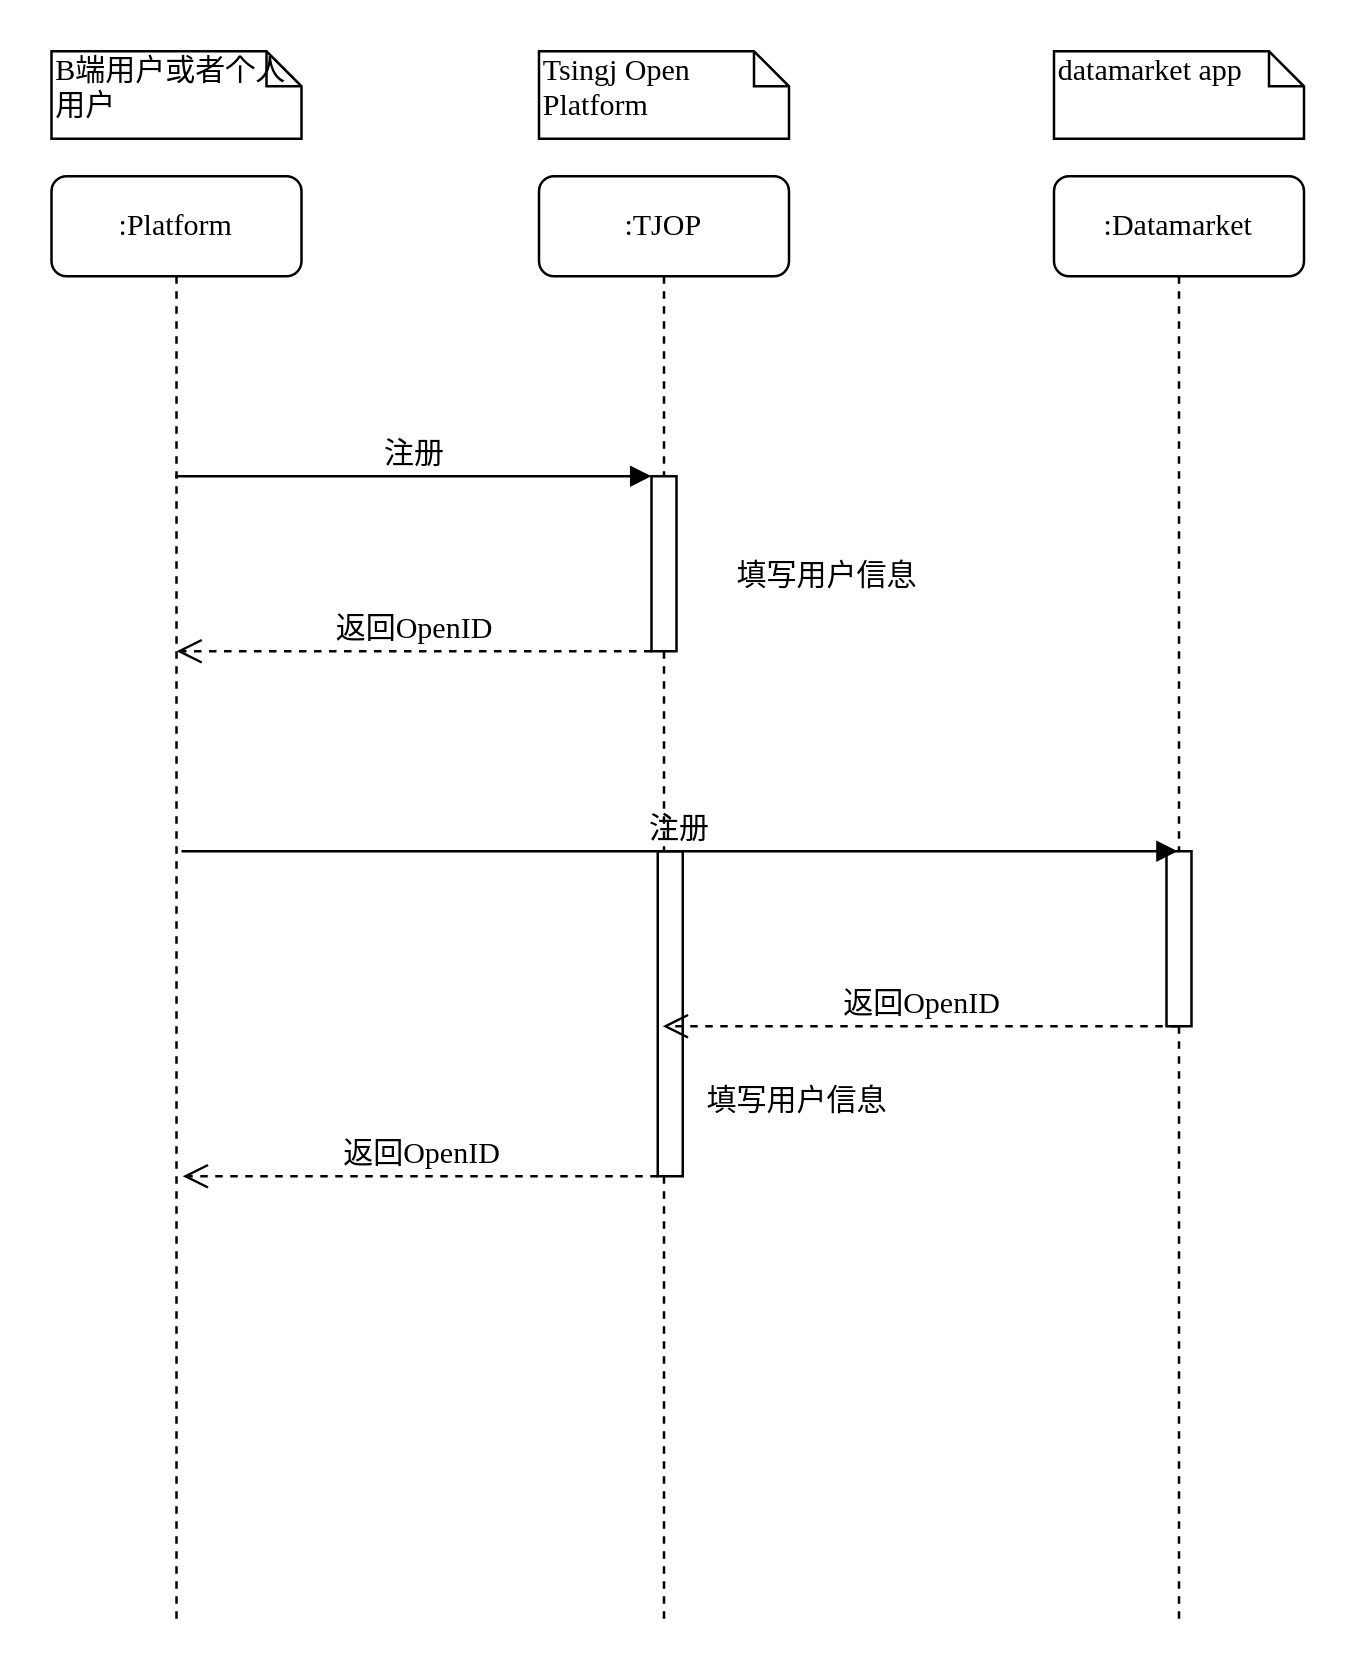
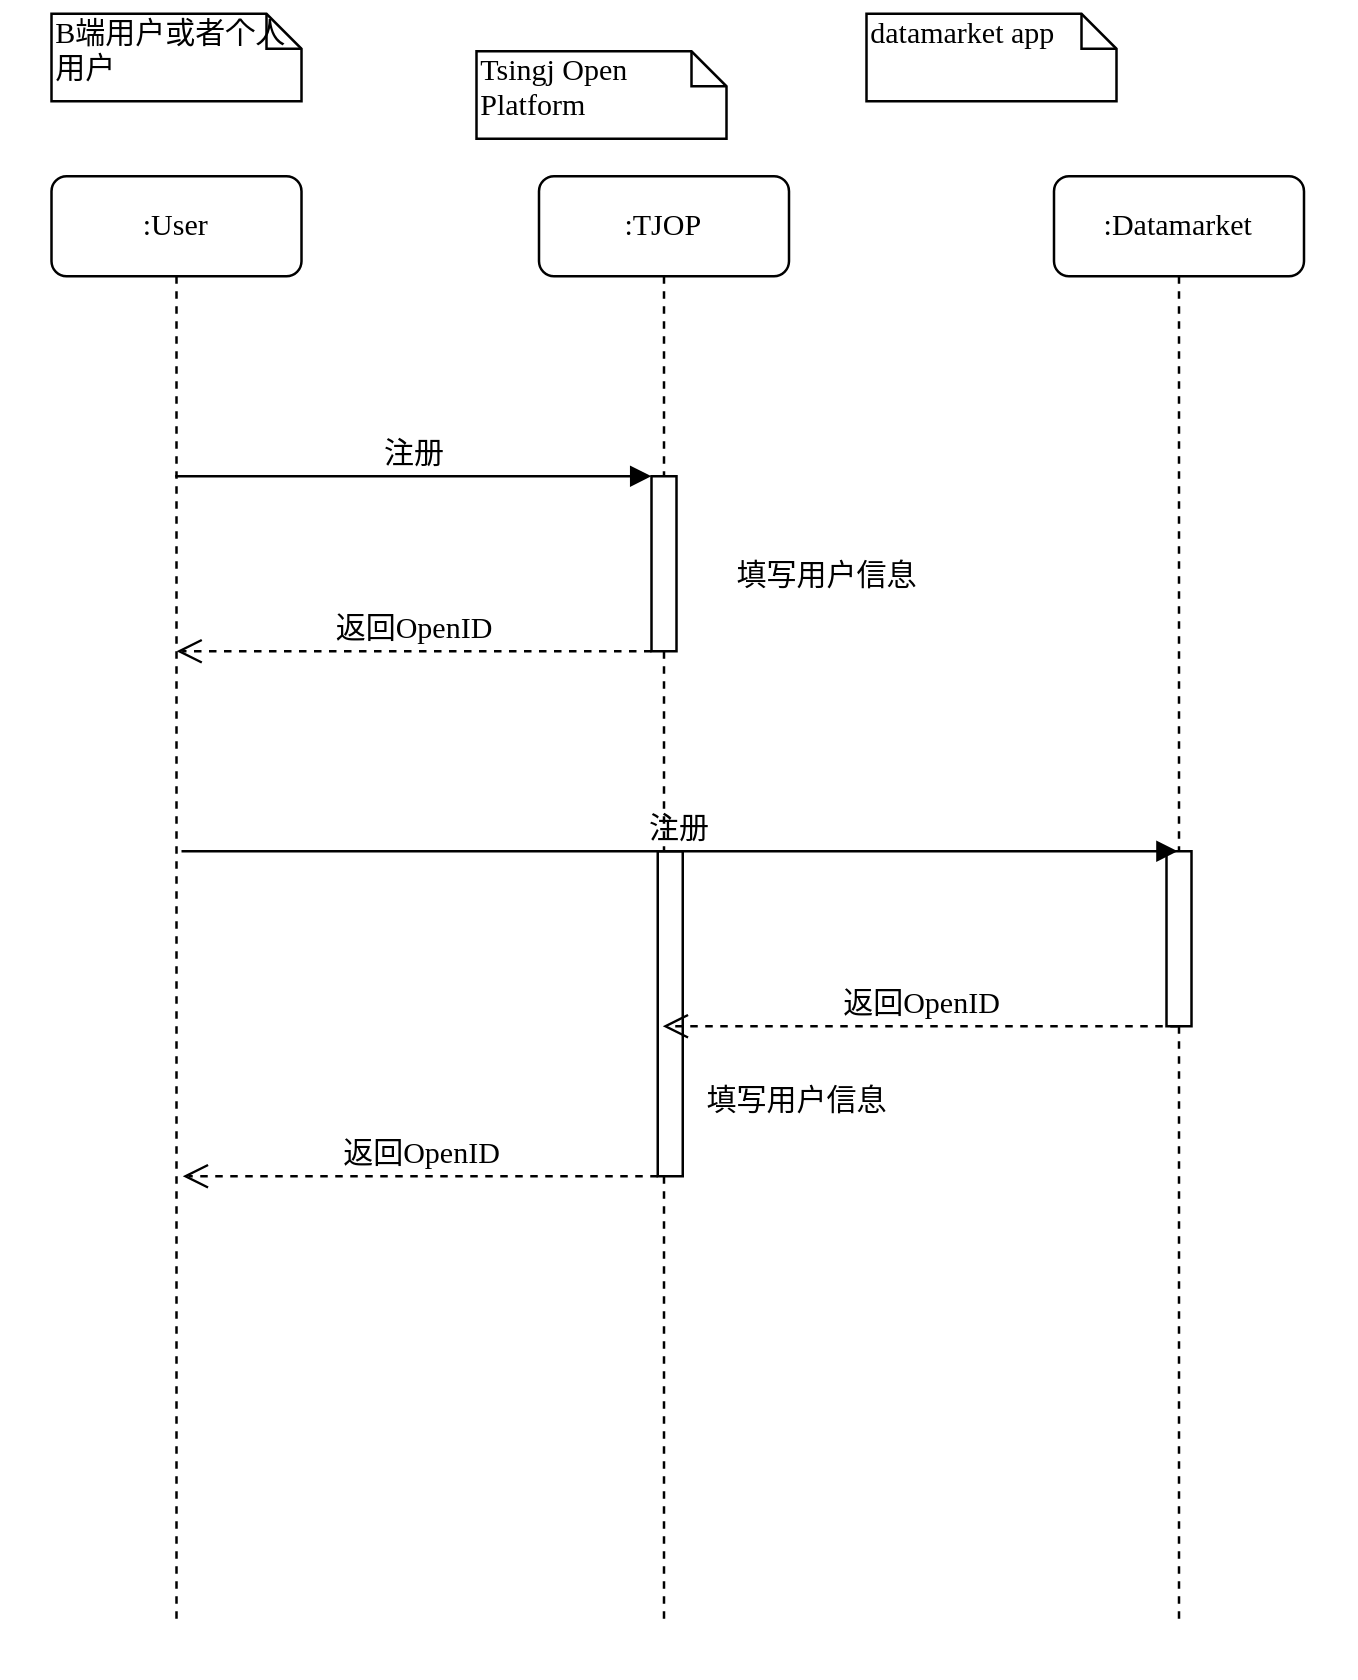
node "B端用户或者个人用户": moved (176, 95) -> (176, 58)
node "Tsingj Open Platform": moved (664, 95) -> (601, 95)
node "datamarket app": moved (1179, 95) -> (991, 58)
node ":Platform": label ":Platform" -> ":User"
